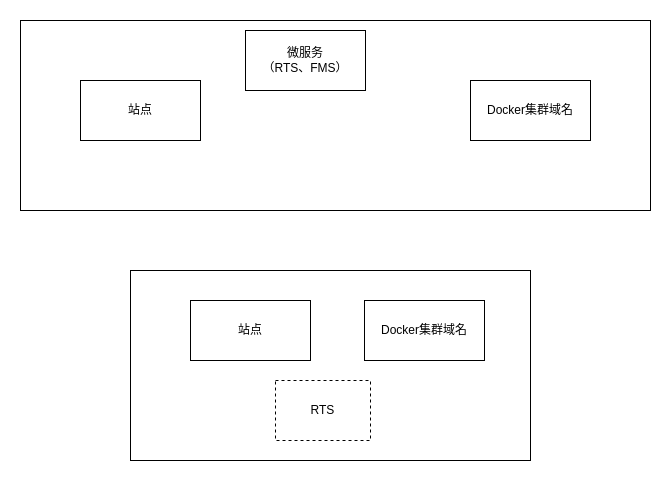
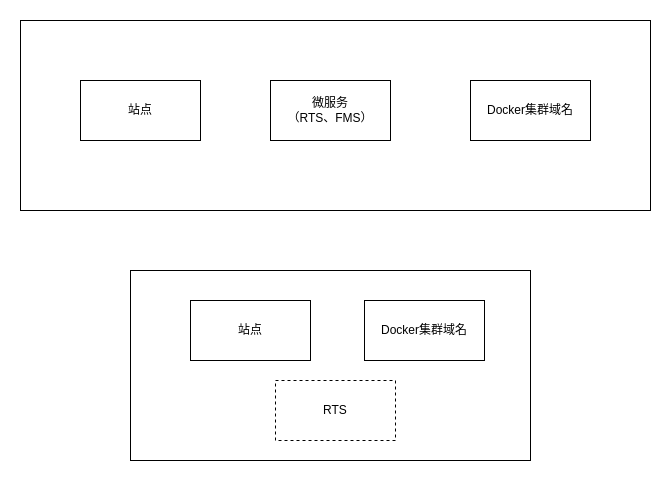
node "微服务 （RTS、FMS）": moved (306, 61) -> (331, 111)
node "RTS": size 95x60 -> 120x60
